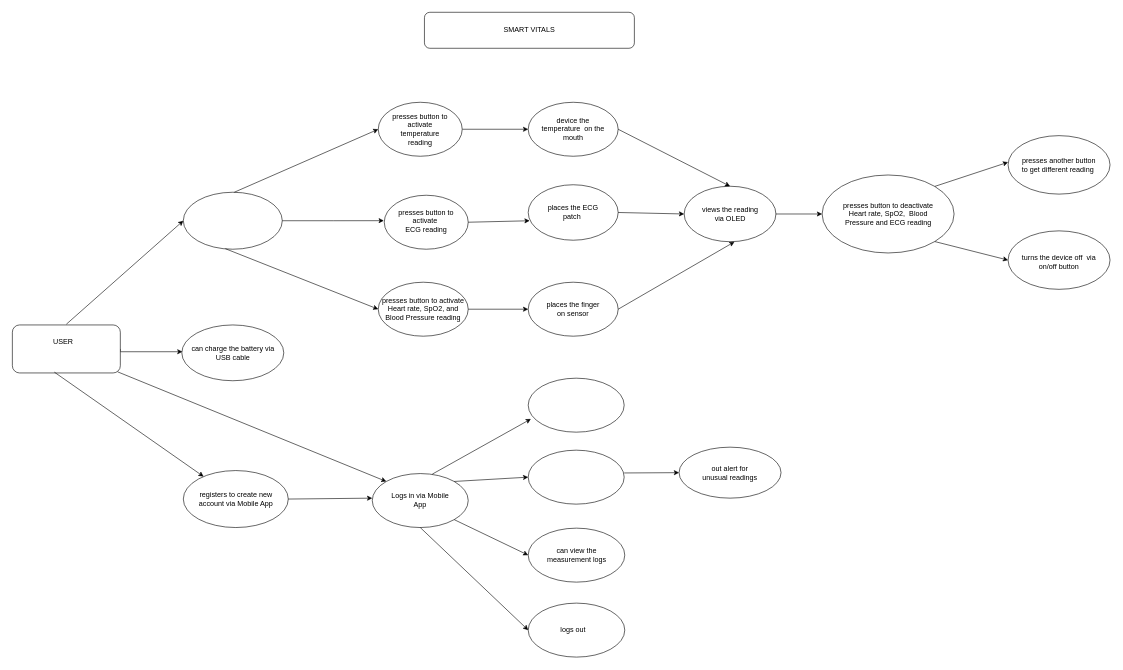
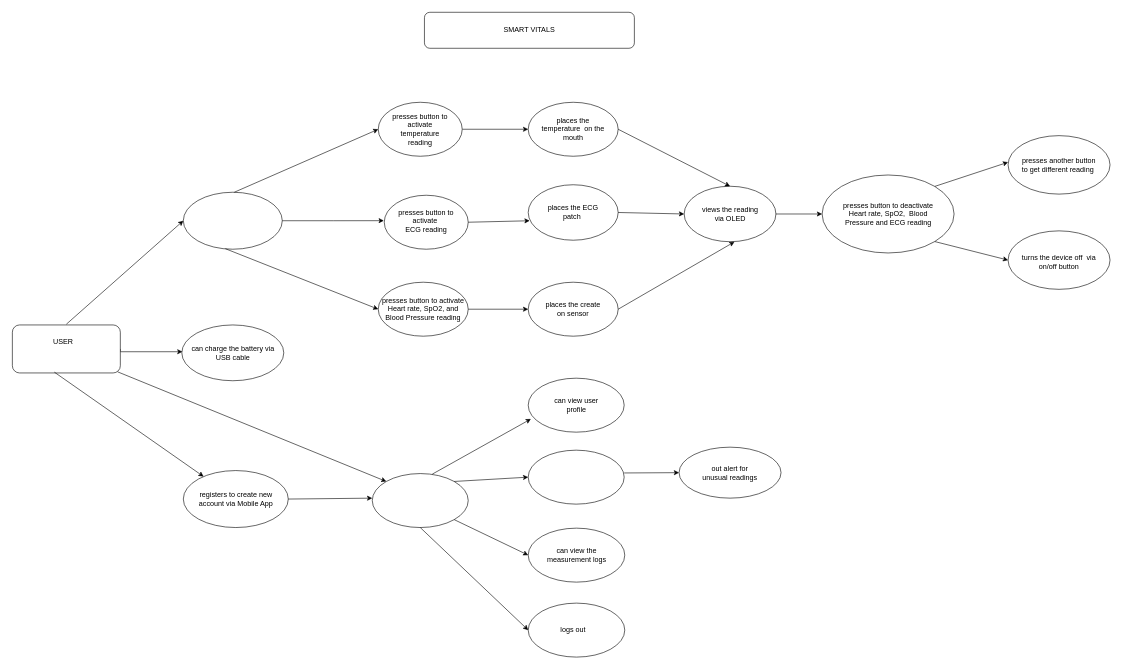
node "device the temperature on the mouth": label "device the temperature on the mouth" -> "places the temperature on the mouth"
node "places the finger on sensor": label "places the finger on sensor" -> "places the create on sensor"
node "can view user profile": added
node "Logs in via Mobile App": removed
